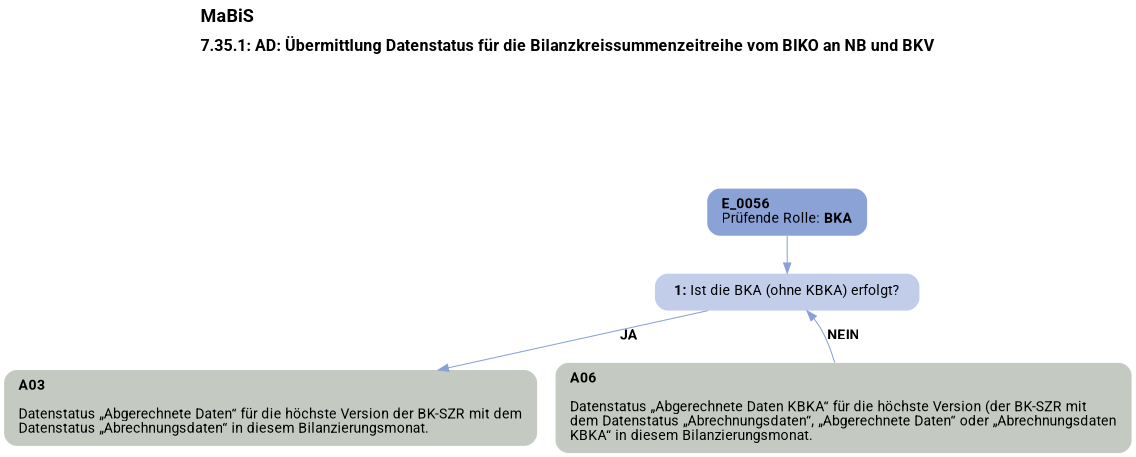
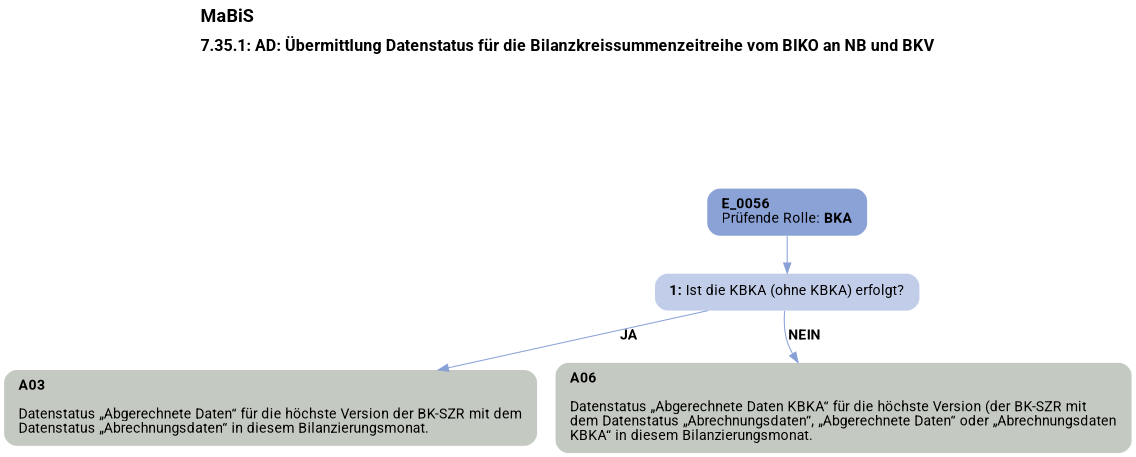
node "1:": text "Ist die BKA (ohne KBKA) erfolgt?" -> "Ist die KBKA (ohne KBKA) erfolgt?"
edge "A06" -> "1:": reversed
